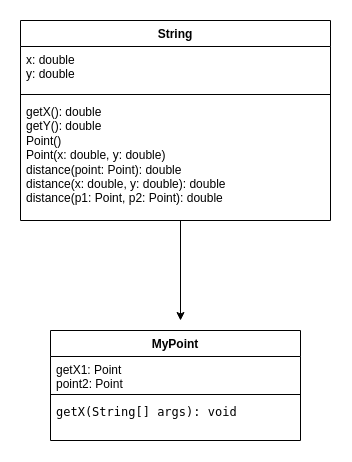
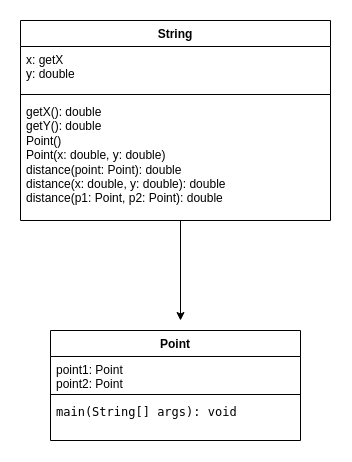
node "x: double y: double": label "x: double y: double" -> "x: getX y: double"
node "MyPoint": label "MyPoint" -> "Point"
node "getX1: Point point2: Point": label "getX1: Point point2: Point" -> "point1: Point point2: Point"
node "getX(String[] args): void": label "getX(String[] args): void" -> "main(String[] args): void"
